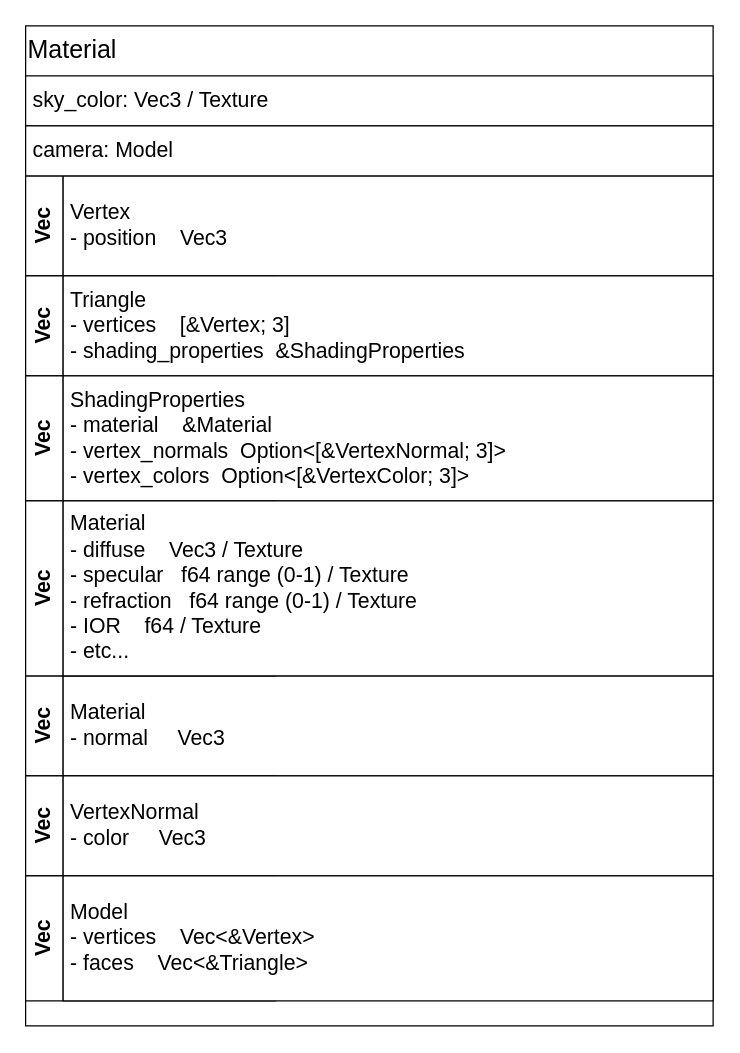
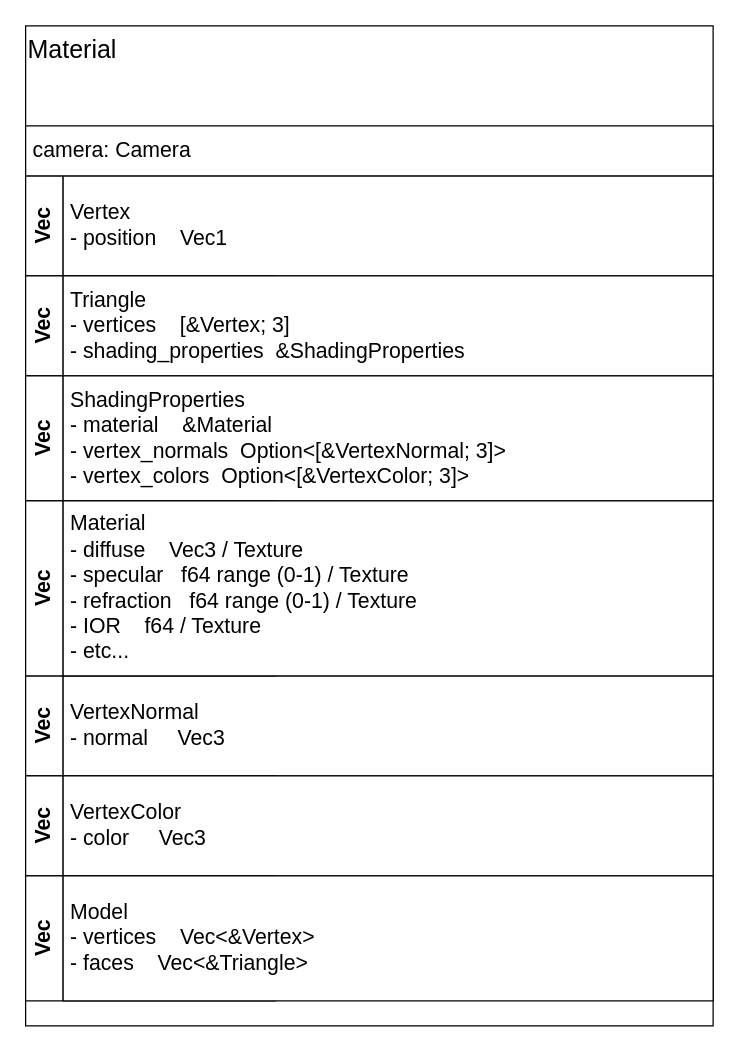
node "sky_color: Vec3 / Texture": removed
node "camera: Model": label "camera: Model" -> "camera: Camera"
node "Vertex - position Vec3": label "Vertex - position Vec3" -> "Vertex - position Vec1"
node "Material - normal Vec3": label "Material - normal Vec3" -> "VertexNormal - normal Vec3"
node "VertexNormal - color Vec3": label "VertexNormal - color Vec3" -> "VertexColor - color Vec3"
